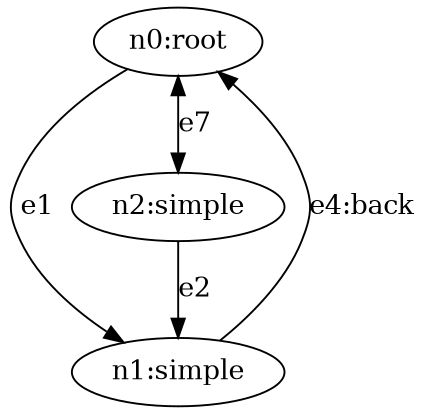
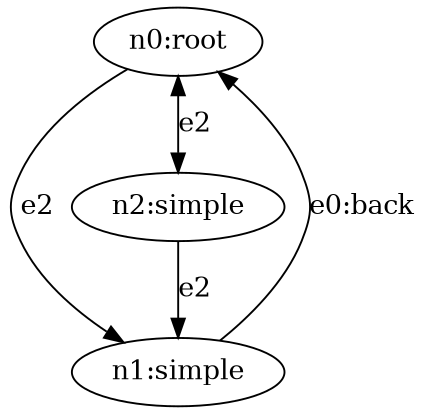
edge "n0:root" -- "n2:simple": label "e7" -> "e2"
edge "n0:root" -> "n1:simple": label "e1" -> "e2"
edge "n1:simple" -> "n0:root": label "e4:back" -> "e0:back"
